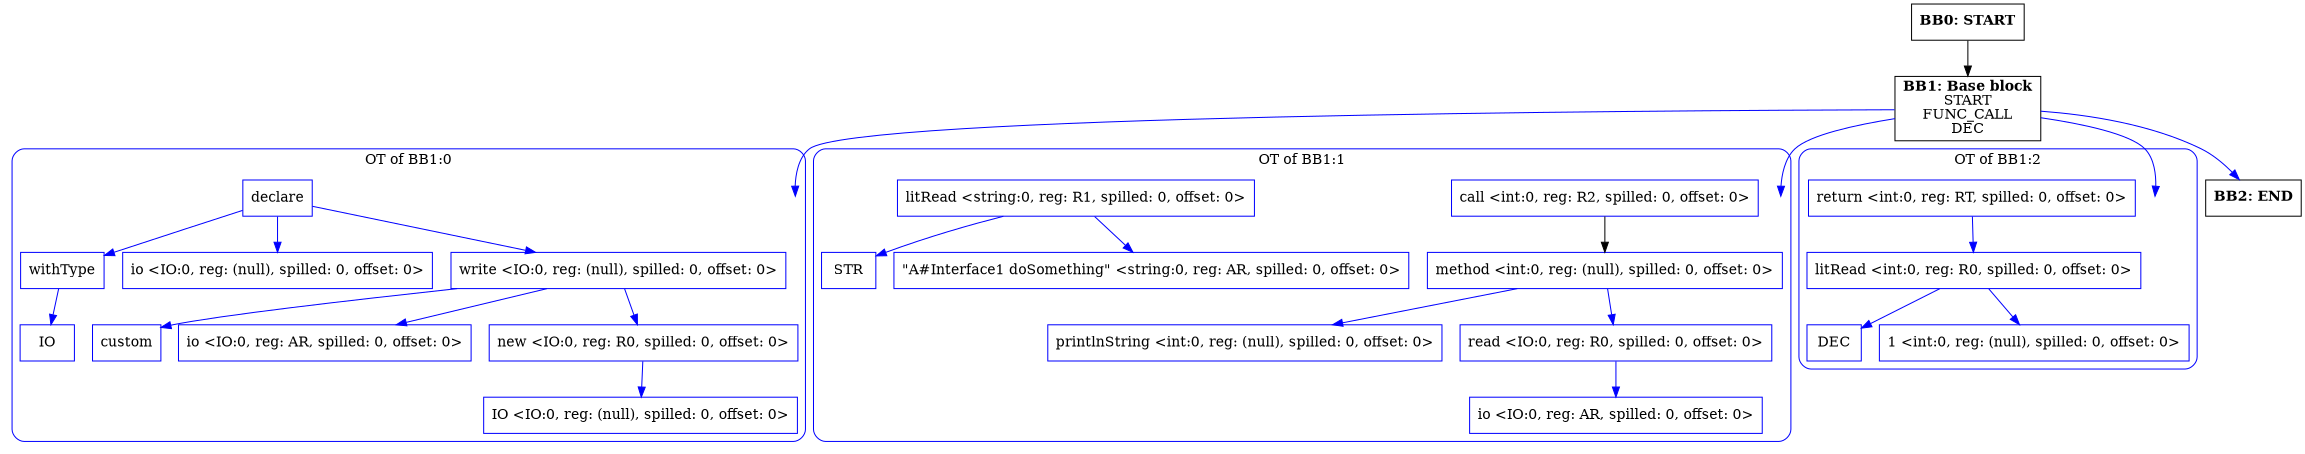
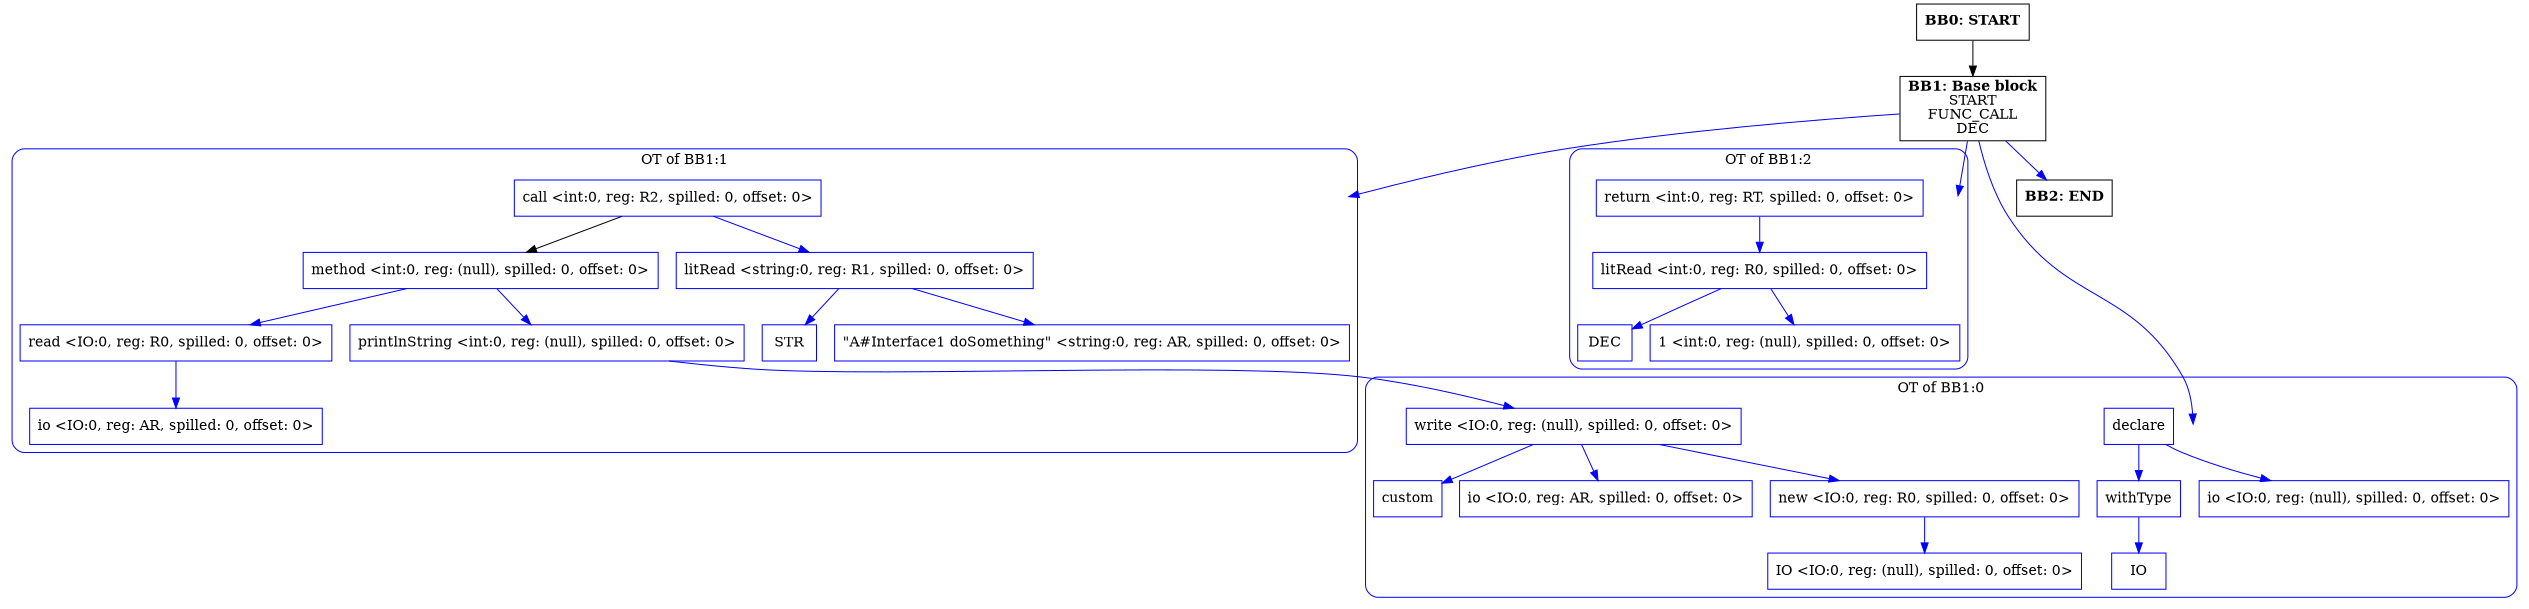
edge "declare" -> "write <IO:0, reg: (null), spilled: 0, offset: 0>": now "printlnString <int:0, reg: (null), spilled: 0, offset: 0>" -> "write <IO:0, reg: (null), spilled: 0, offset: 0>"
edge "call <int:0, reg: R2, spilled: 0, offset: 0>" -> "litRead <string:0, reg: R1, spilled: 0, offset: 0>": added
